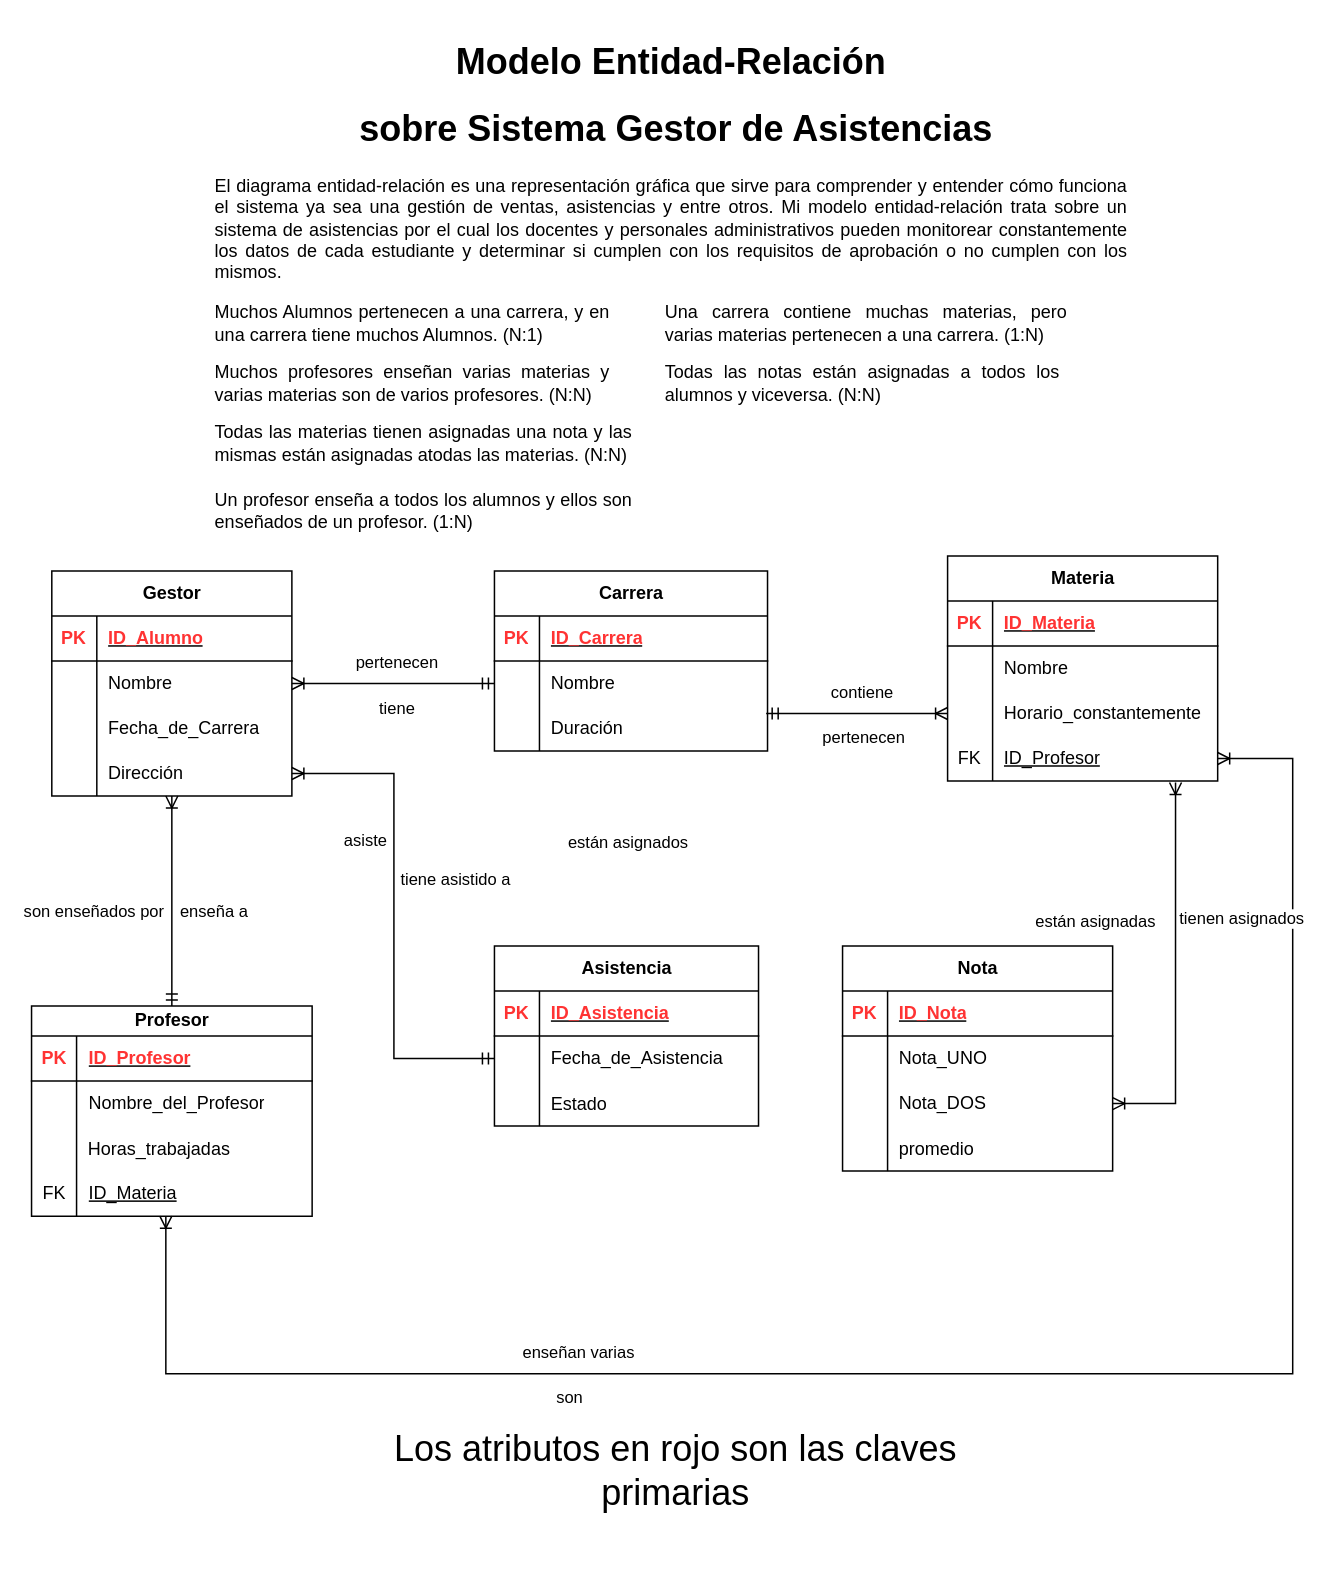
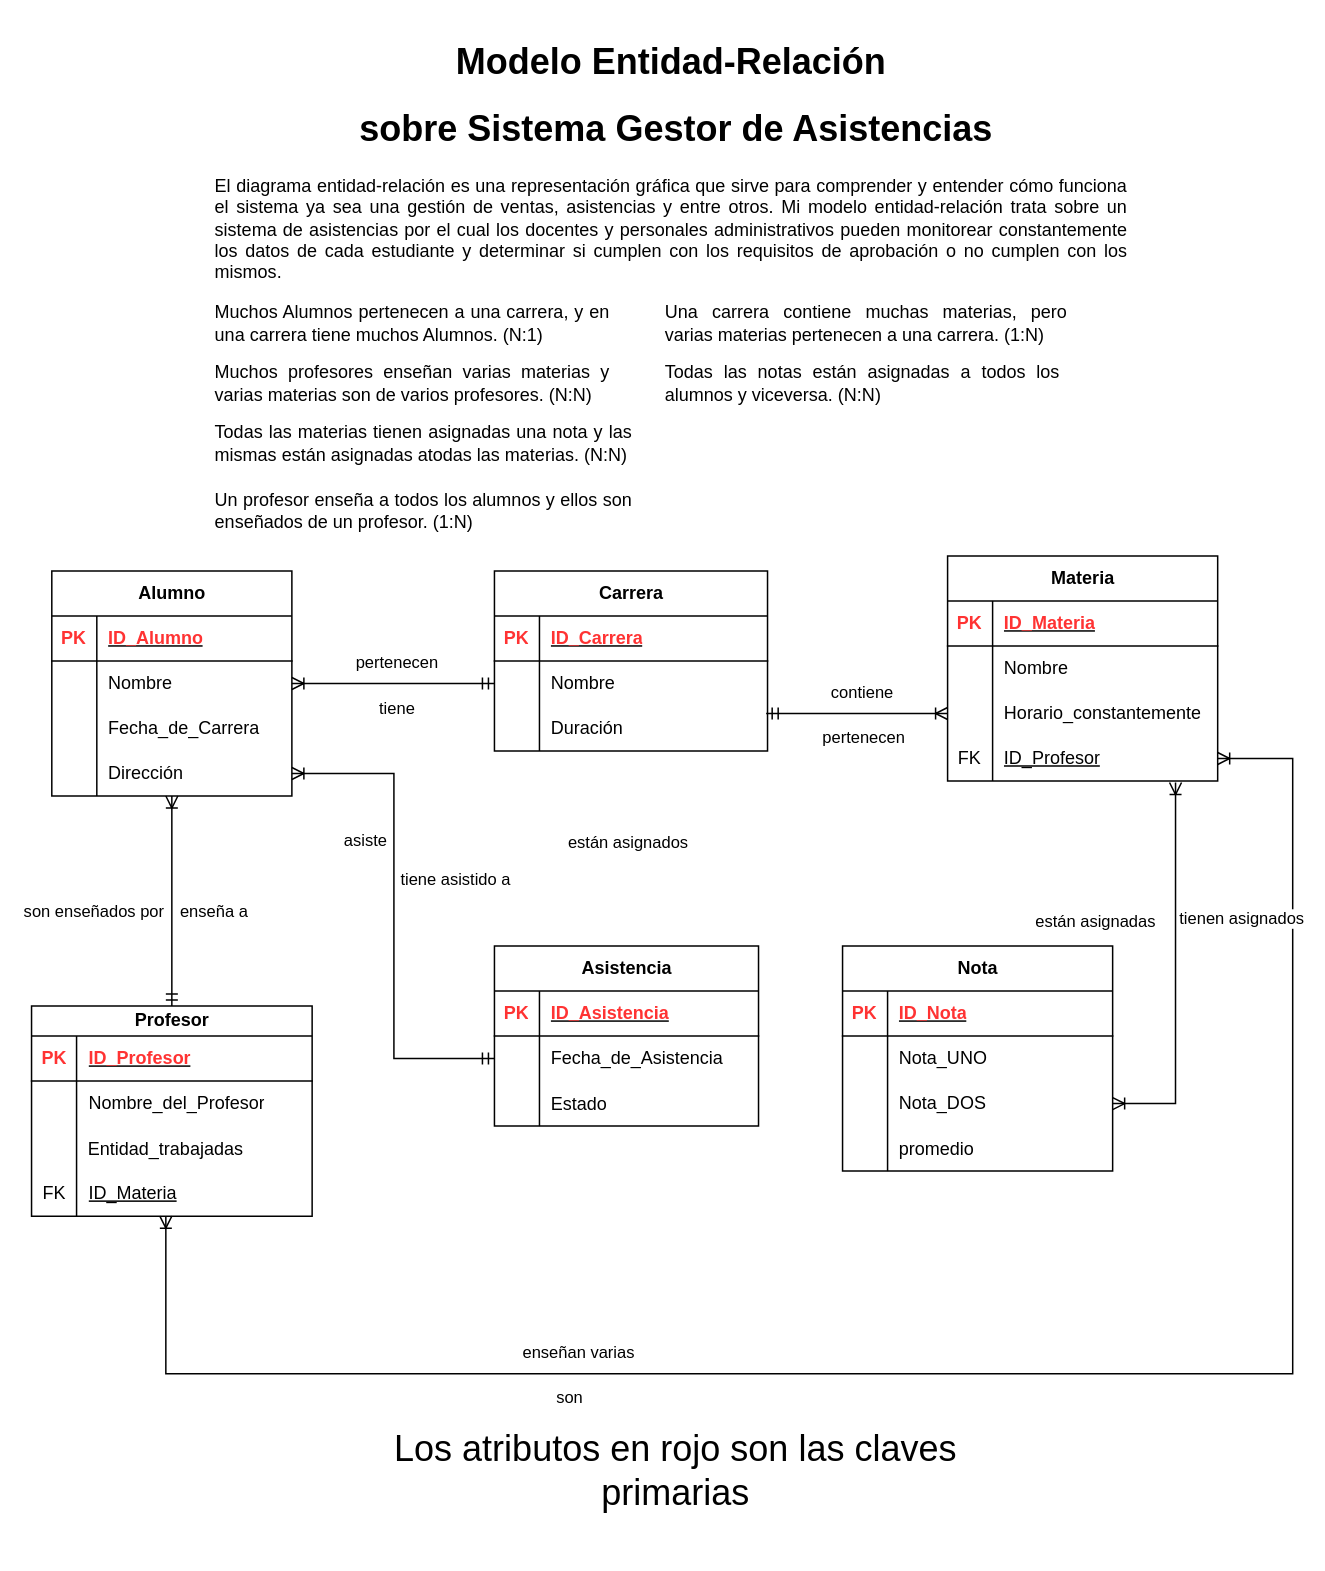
node "Gestor": label "Gestor" -> "Alumno"
node "Horas_trabajadas": label "Horas_trabajadas" -> "Entidad_trabajadas"
